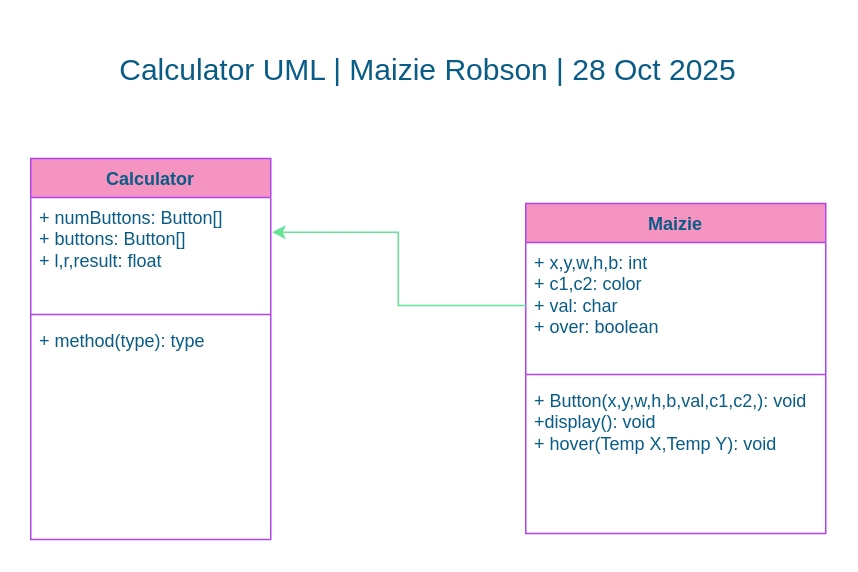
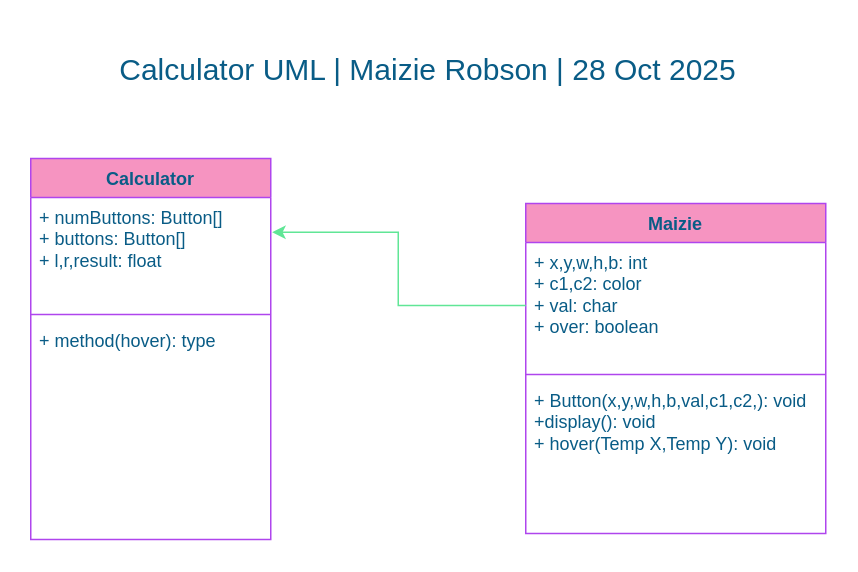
node "+ method(type): type": label "+ method(type): type" -> "+ method(hover): type"
